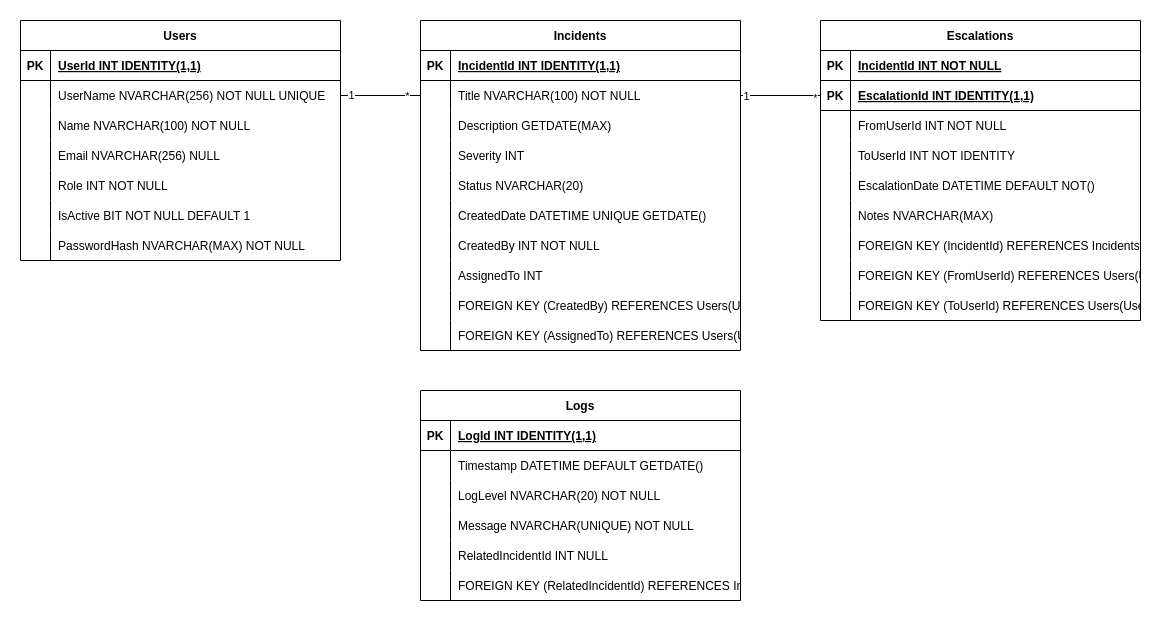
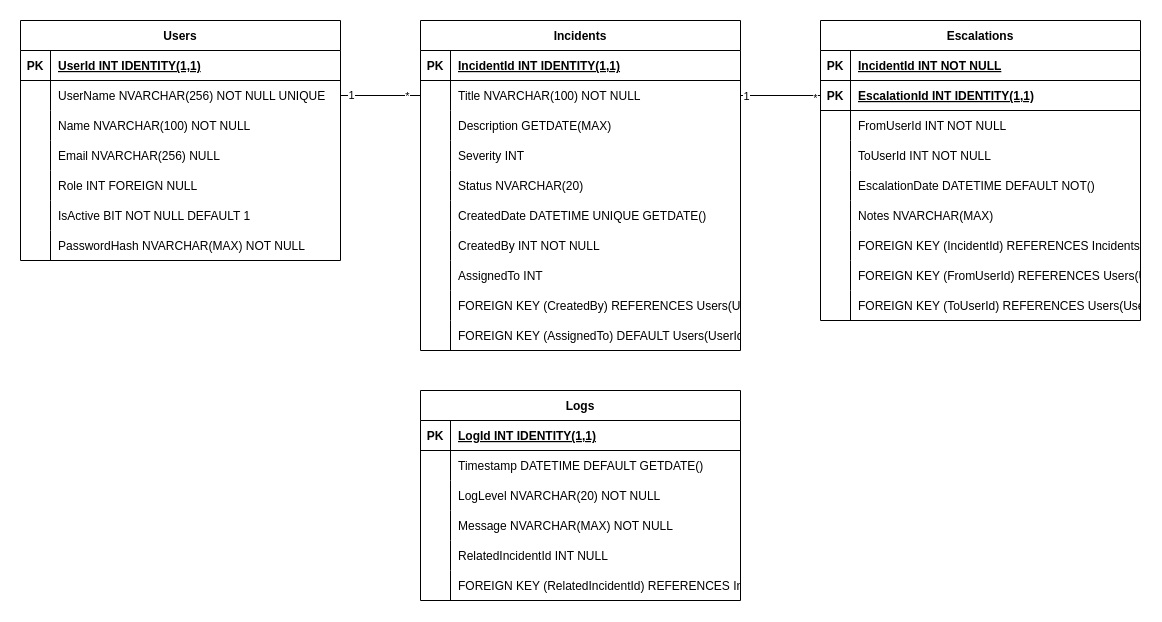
node "ToUserId INT NOT IDENTITY": label "ToUserId INT NOT IDENTITY" -> "ToUserId INT NOT NULL"
node "Role INT NOT NULL": label "Role INT NOT NULL" -> "Role INT FOREIGN NULL"
node "FOREIGN KEY (AssignedTo) REFERENCES Users(UserId)": label "FOREIGN KEY (AssignedTo) REFERENCES Users(UserId)" -> "FOREIGN KEY (AssignedTo) DEFAULT Users(UserId)"
node "Message NVARCHAR(UNIQUE) NOT NULL": label "Message NVARCHAR(UNIQUE) NOT NULL" -> "Message NVARCHAR(MAX) NOT NULL"
